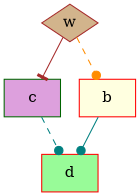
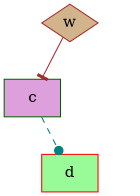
node "b": removed
